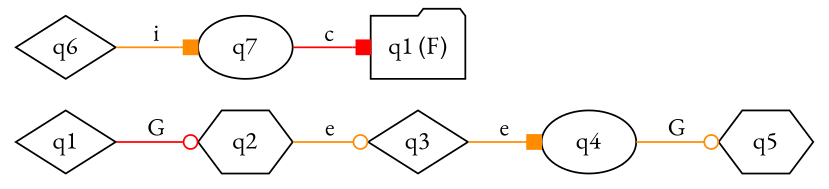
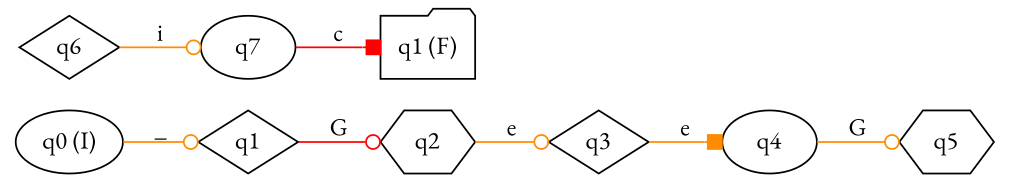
edge "q6" -> "q7": arrowhead box -> odot
node "q0 (I)": added
